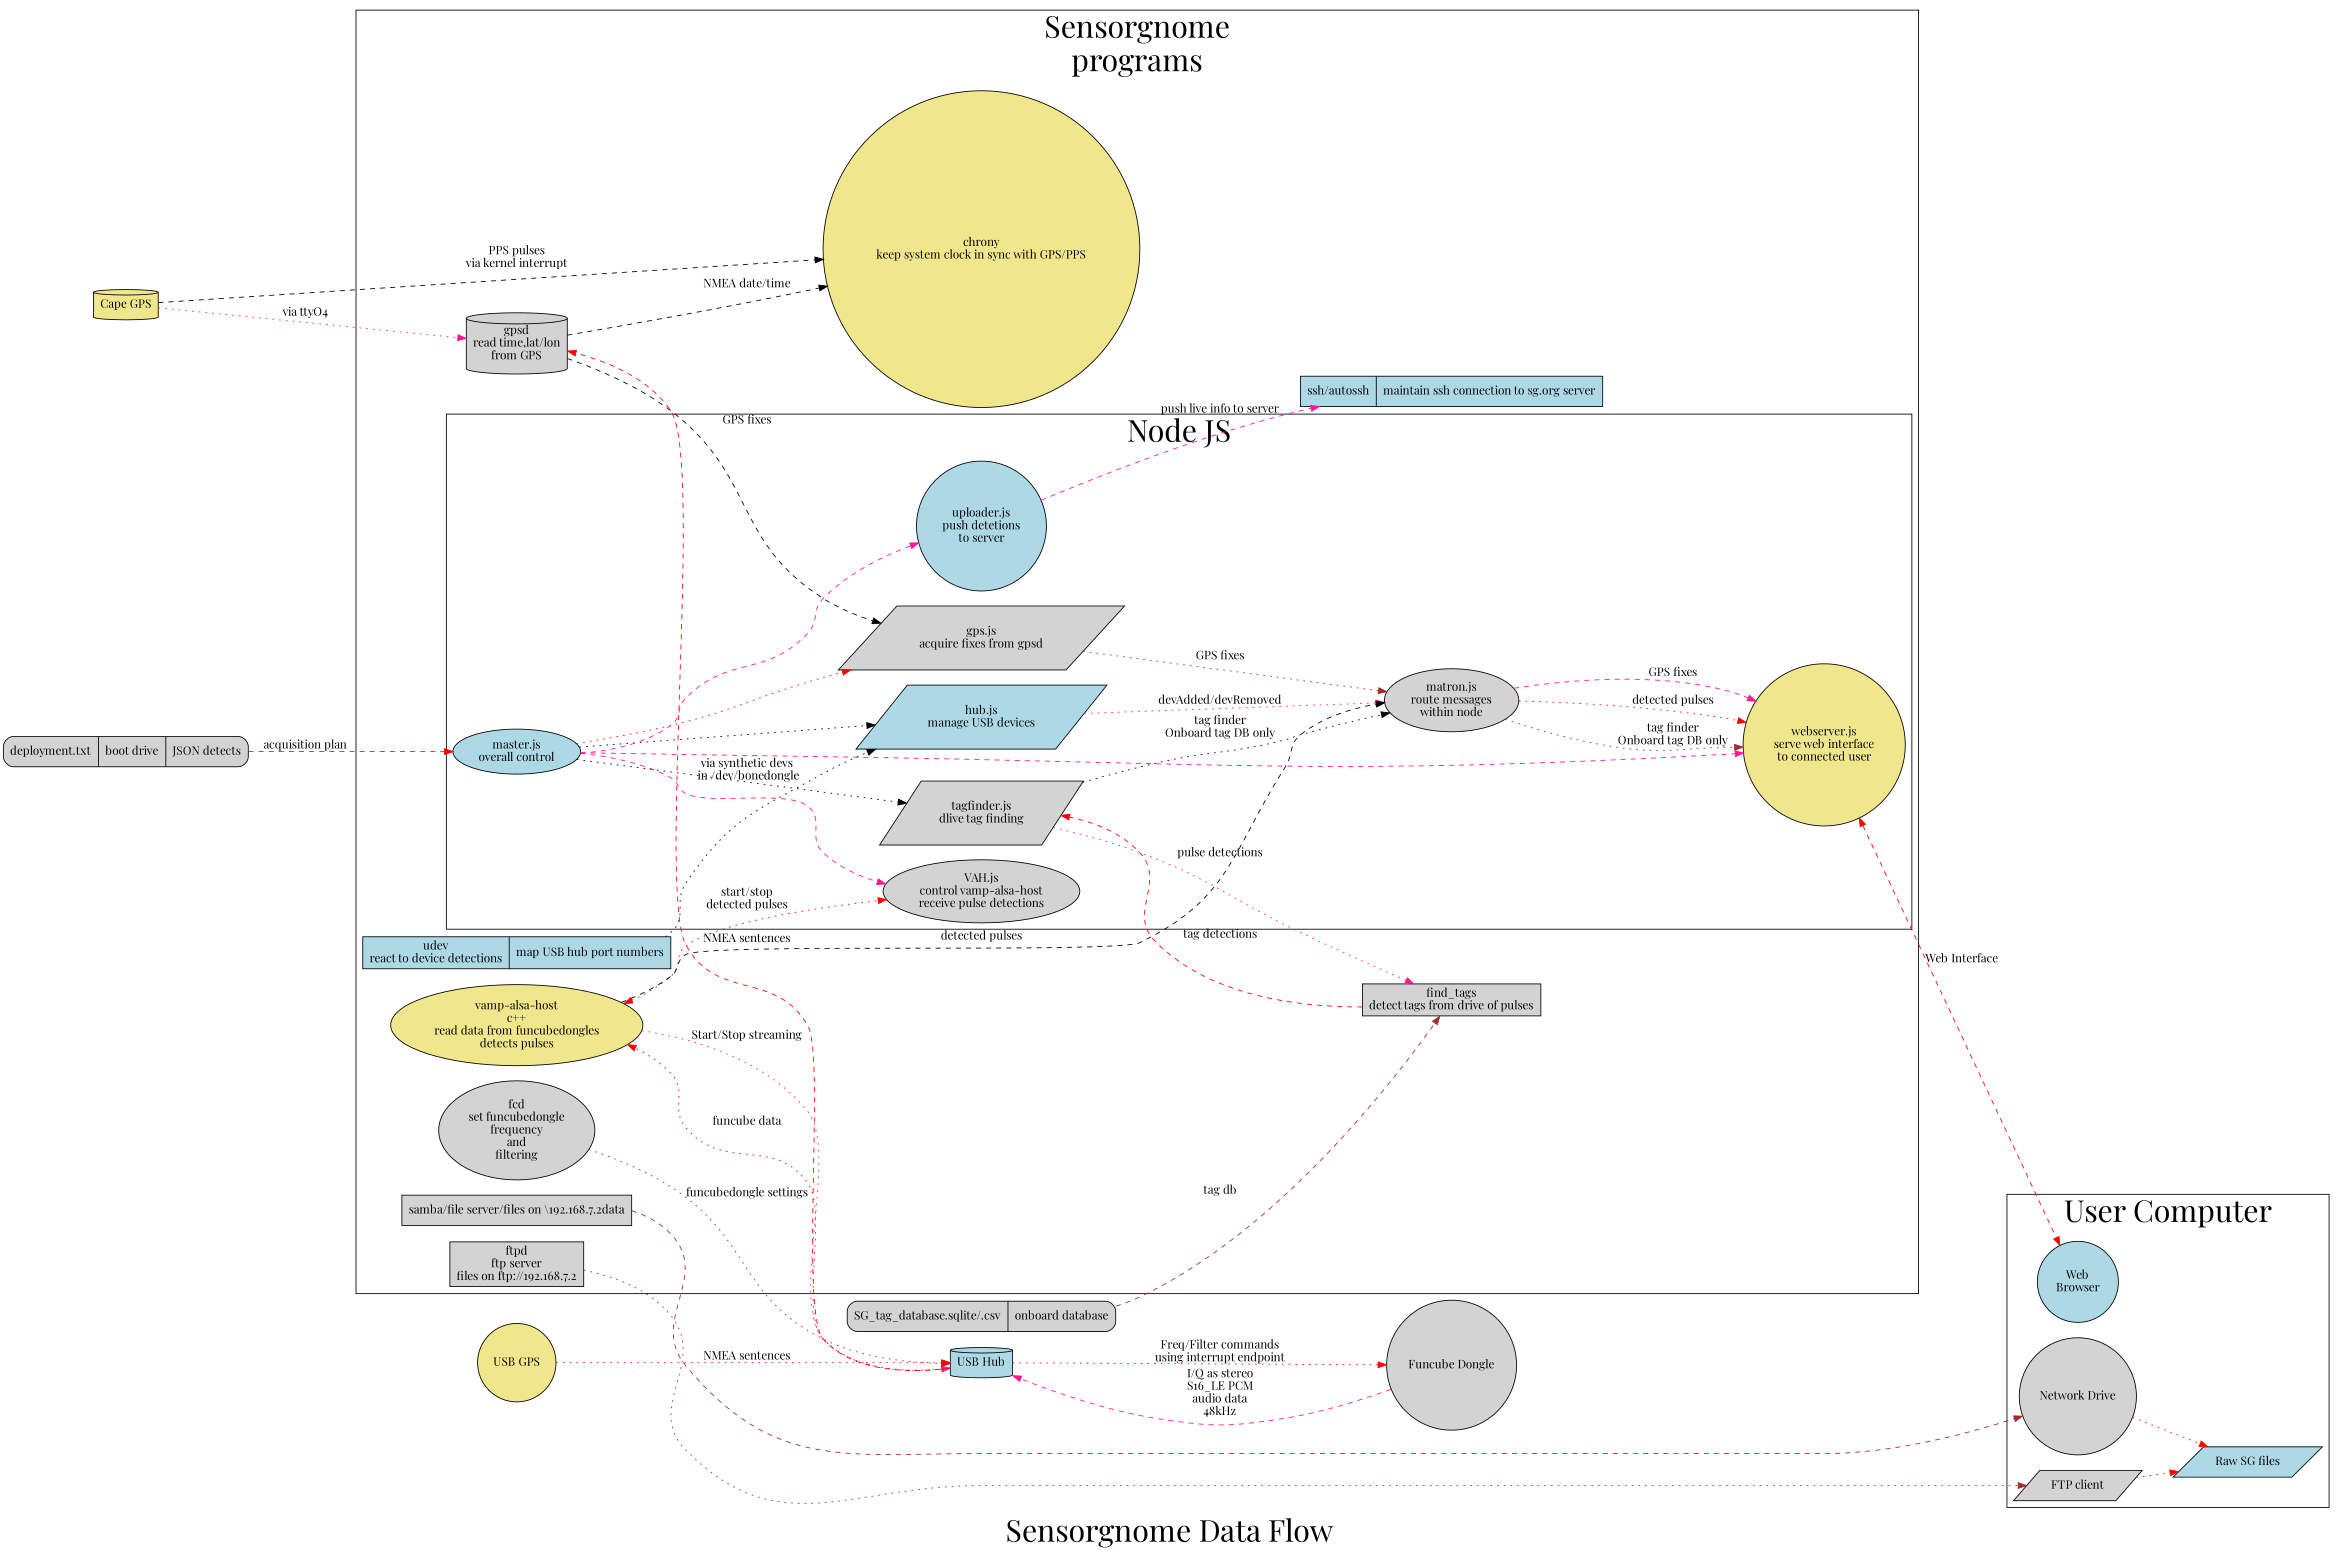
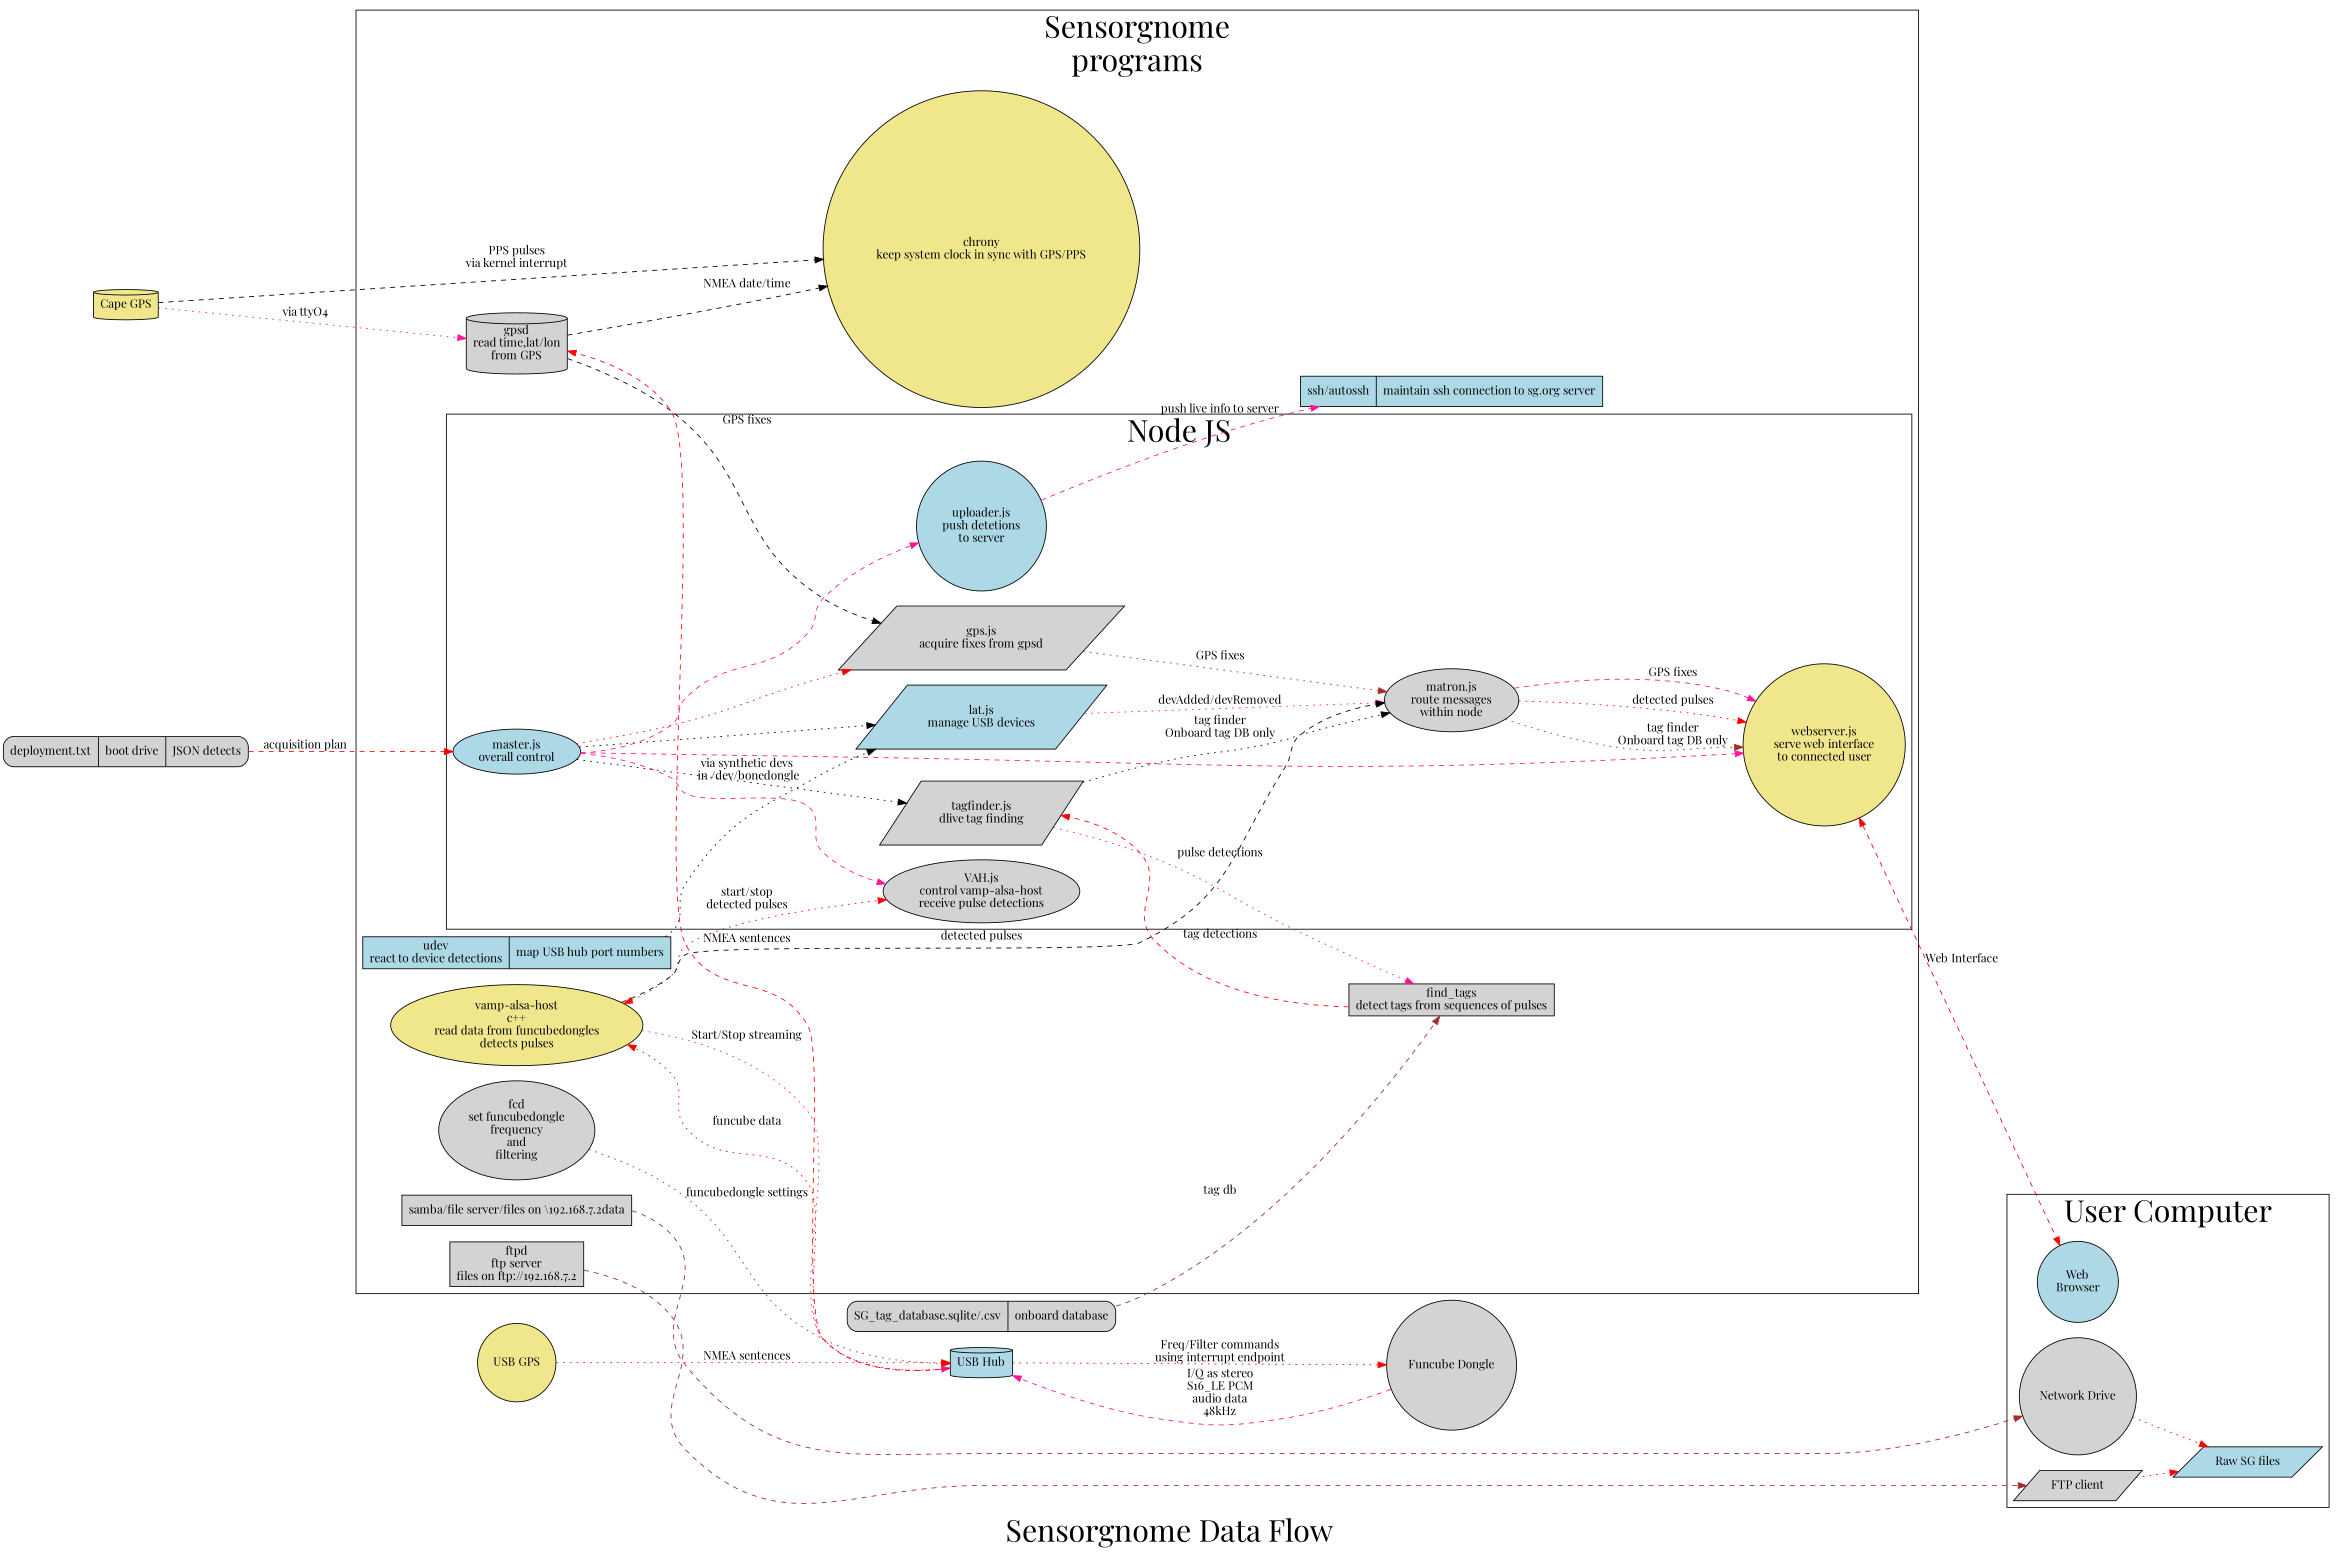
node "hub.js manage USB devices": label "hub.js manage USB devices" -> "lat.js manage USB devices"
node "find_tags": text "detect tags from drive of pulses" -> "detect tags from sequences of pulses"
edge "ftpd" -> "FTP client": style dotted -> dashed
